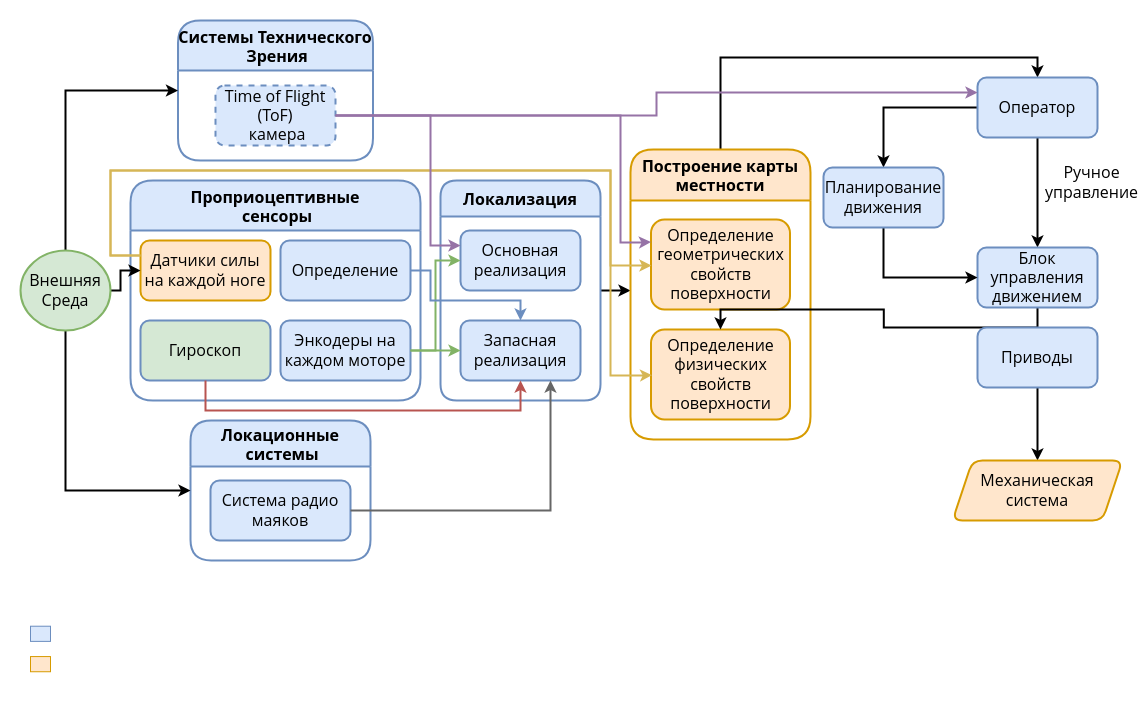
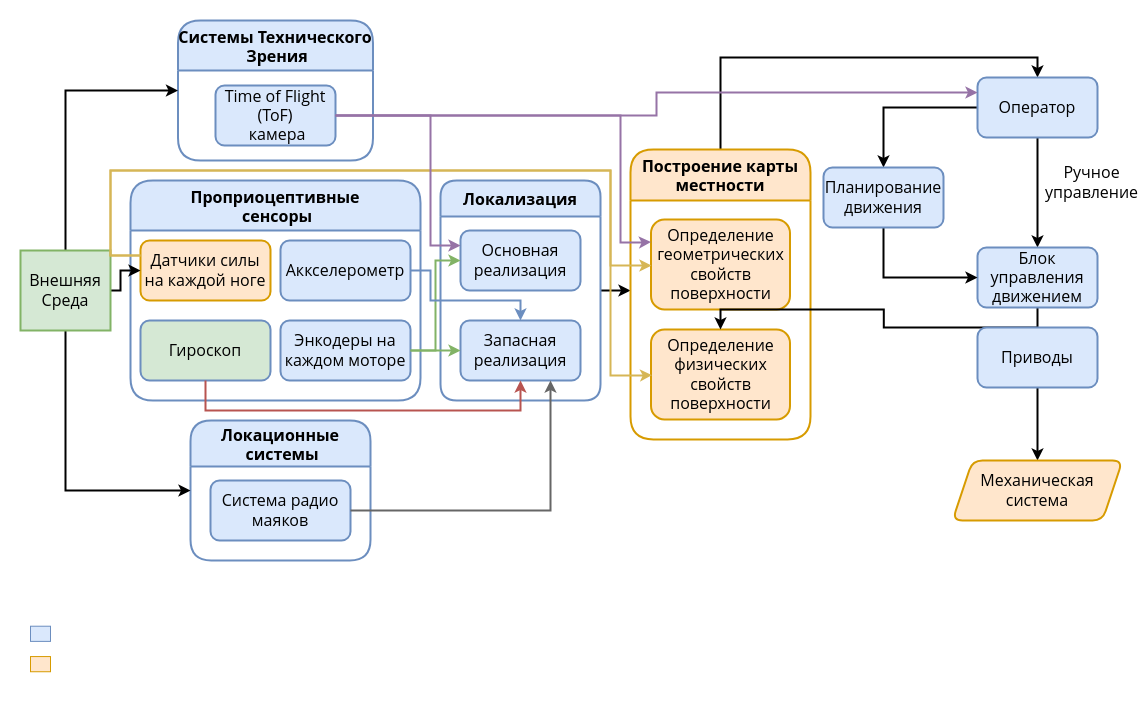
node "Time of Flight(ToF) камера": style dashed -> solid
node "Определение": label "Определение" -> "Аккселерометр"
node "ВнешняяСреда": shape ellipse -> rectangle
